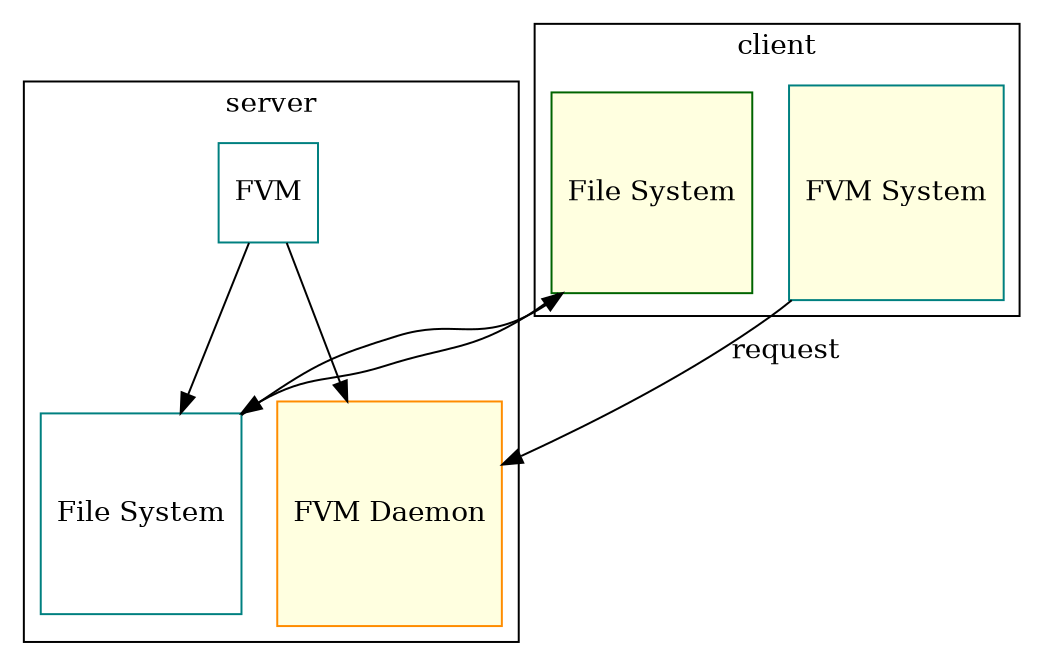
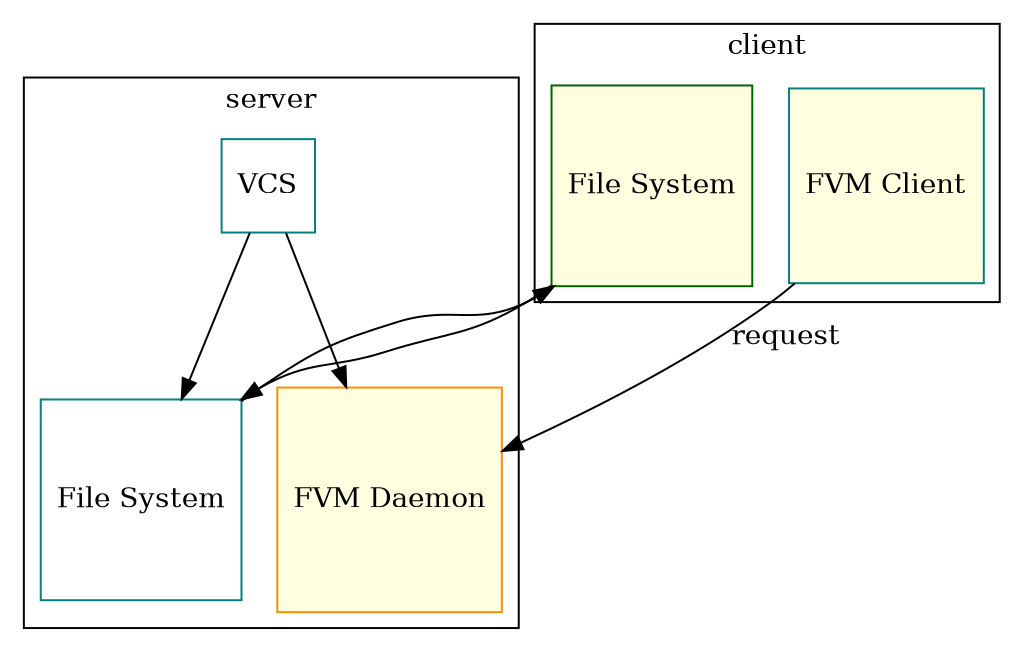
node "FVM": label "FVM" -> "VCS"
node "FVM System": label "FVM System" -> "FVM Client"
